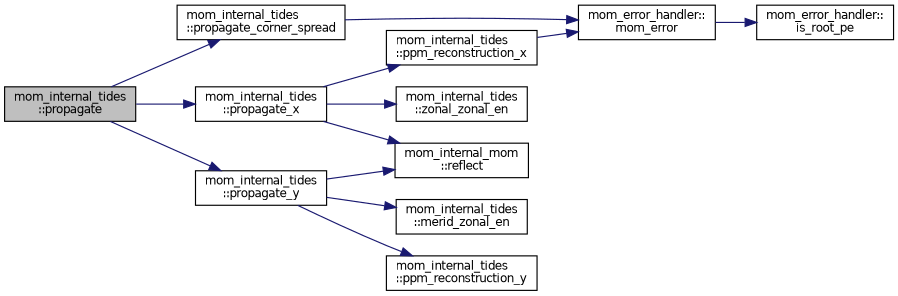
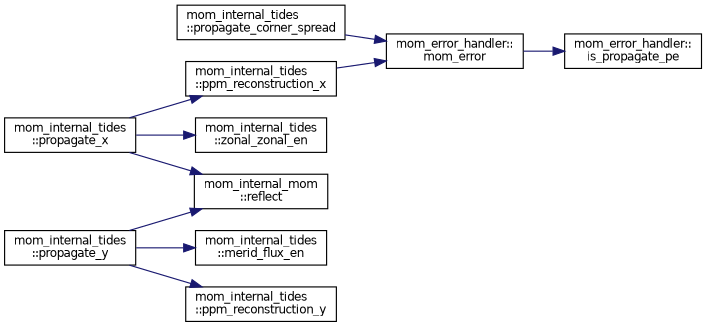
node "mom_error_handler:: is_root_pe": label "mom_error_handler:: is_root_pe" -> "mom_error_handler:: is_propagate_pe"
node "mom_internal_tides ::propagate": removed
node "mom_internal_tides ::merid_zonal_en": label "mom_internal_tides ::merid_zonal_en" -> "mom_internal_tides ::merid_flux_en"
